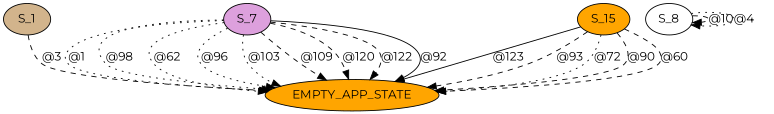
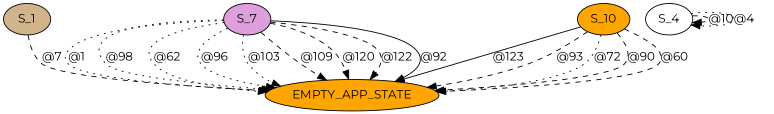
node "S_15": label "S_15" -> "S_10"
node "S_8": label "S_8" -> "S_4"
edge "S_1" -> "EMPTY_APP_STATE": label "@3" -> "@7"
